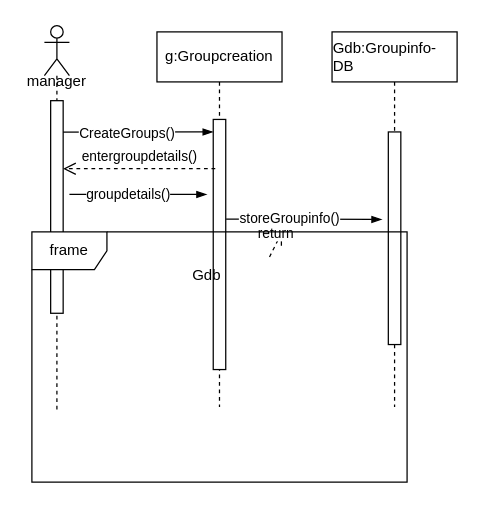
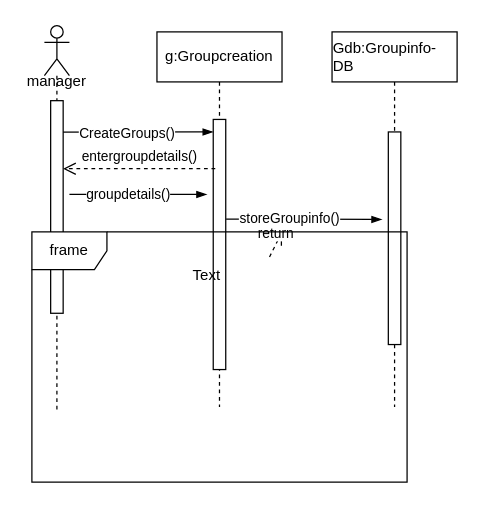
node "Gdb": label "Gdb" -> "Text"
